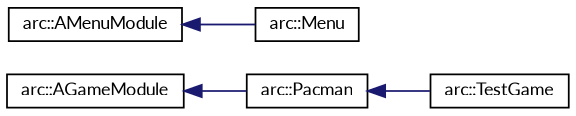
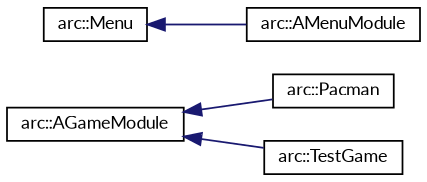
edge "arc::Menu" -> "arc::AMenuModule": reversed
edge "arc::TestGame" -> "arc::Pacman": now "arc::TestGame" -> "arc::AGameModule"
